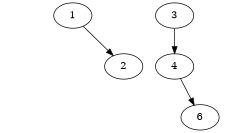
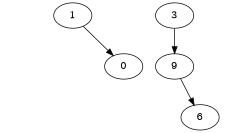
node "2": label "2" -> "0"
node "4": label "4" -> "9"
